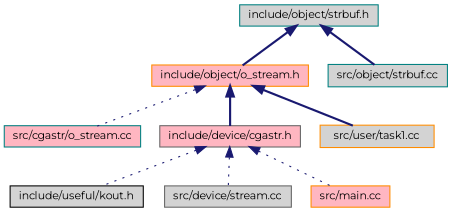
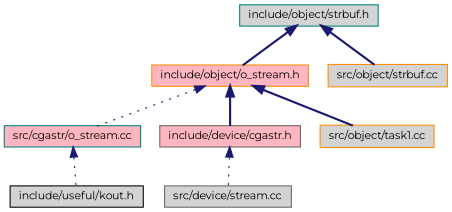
node "src/object/strbuf.cc": color teal -> darkorange
node "src/user/task1.cc": label "src/user/task1.cc" -> "src/object/task1.cc"
edge "include/useful/kout.h" -> "include/device/cgastr.h": now "include/useful/kout.h" -> "src/cgastr/o_stream.cc"
node "src/main.cc": removed
